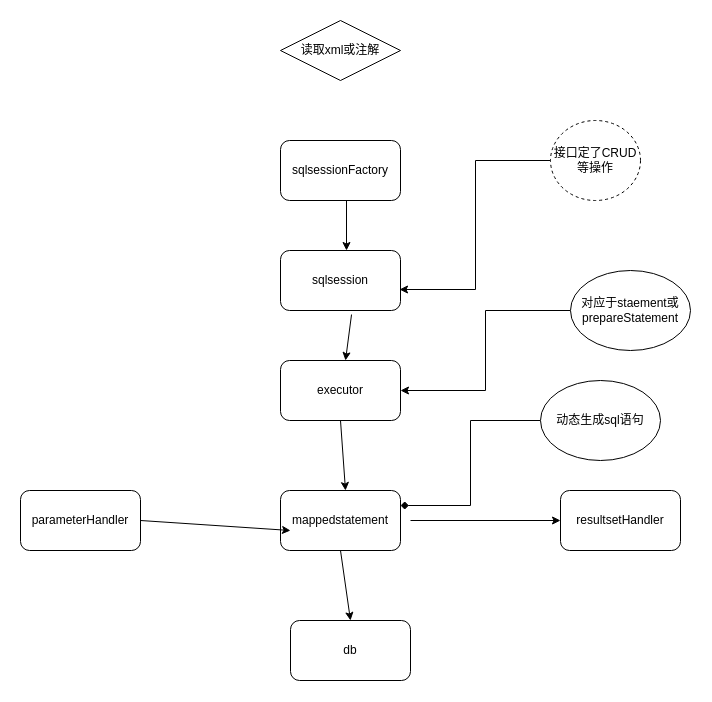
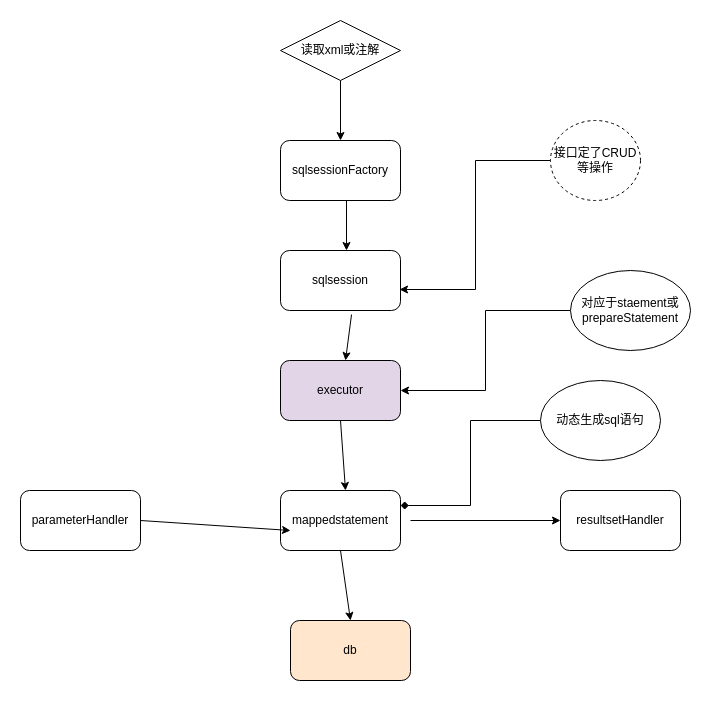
edge "读取xml或注解" -> "sqlsessionFactory": added
node "executor": fillcolor #ffffff -> #e1d5e7
node "db": fillcolor #ffffff -> #ffe6cc
